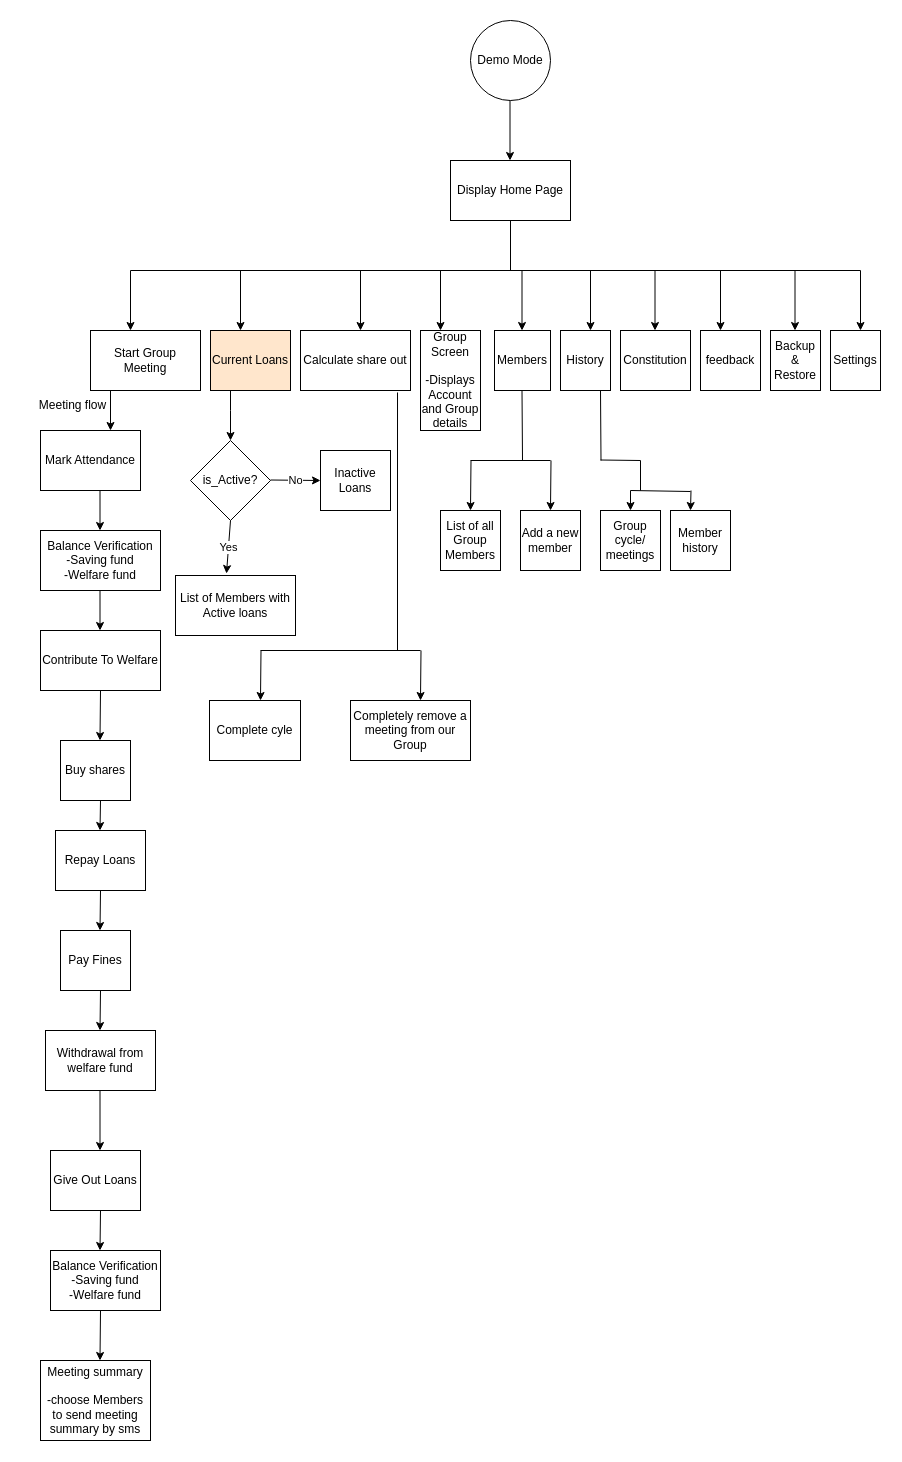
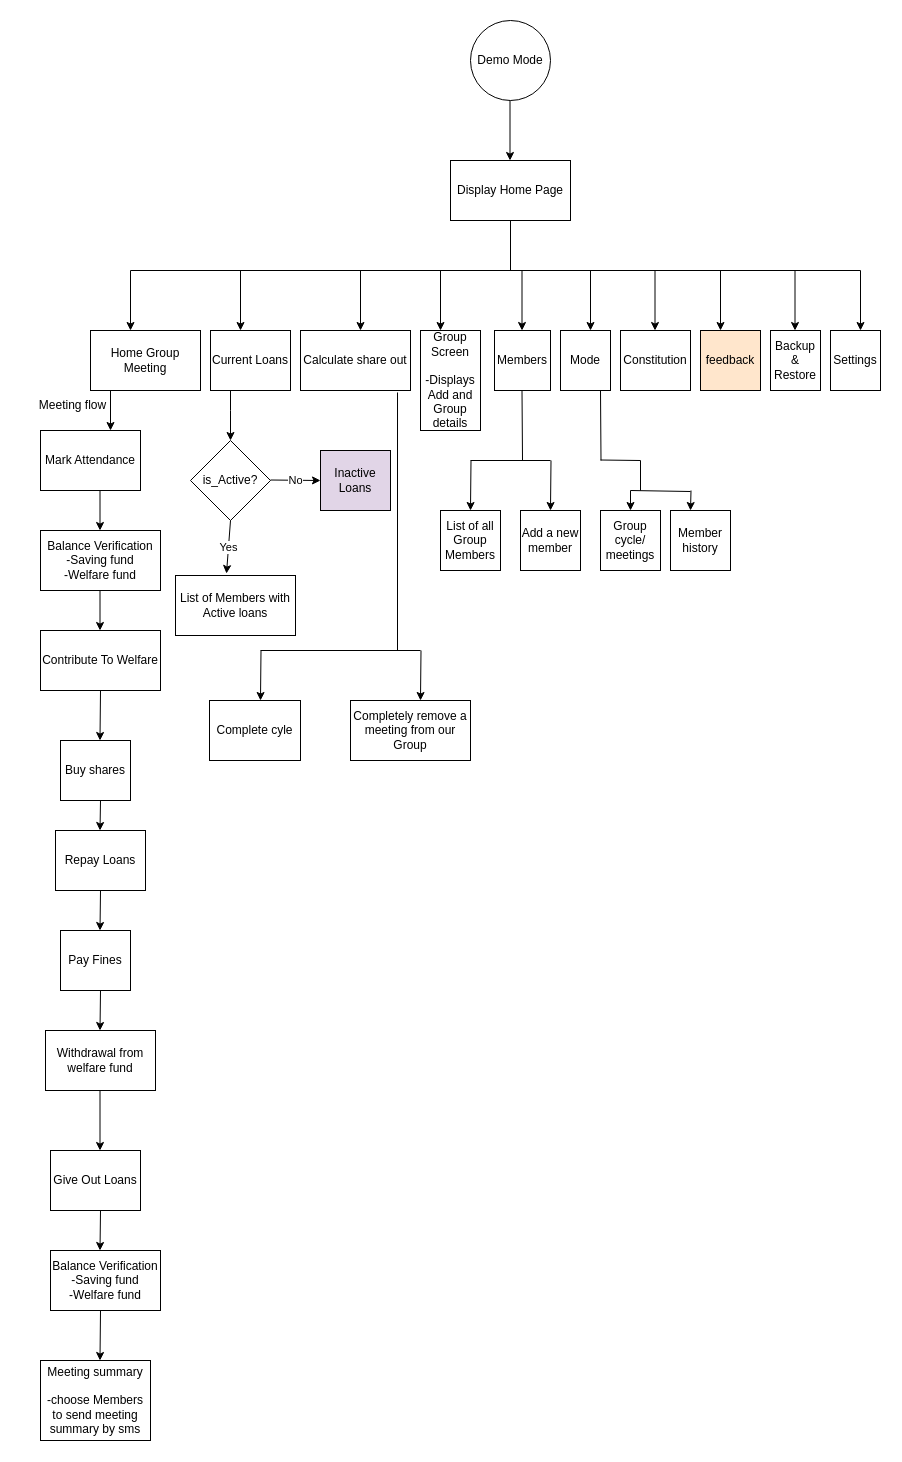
node "Start Group Meeting": label "Start Group Meeting" -> "Home Group Meeting"
node "Current Loans": fillcolor #ffe6cc -> #ffffff
node "History": label "History" -> "Mode"
node "feedback": fillcolor #ffffff -> #ffe6cc
node "Group Screen -Displays Account and Group details": label "Group Screen -Displays Account and Group details" -> "Group Screen -Displays Add and Group details"
node "Inactive Loans": fillcolor #ffffff -> #e1d5e7
